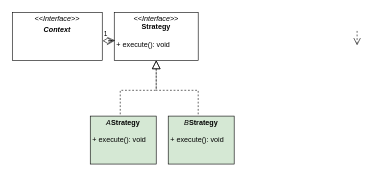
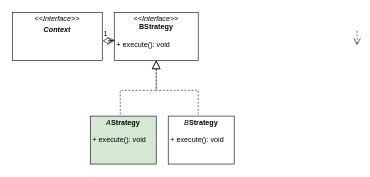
node "<<Interface>> Strategy + execute(): void": label "<<Interface>> Strategy + execute(): void" -> "<<Interface>> BStrategy + execute(): void"
node "BStrategy + execute(): void": fillcolor #d5e8d4 -> #ffffff
